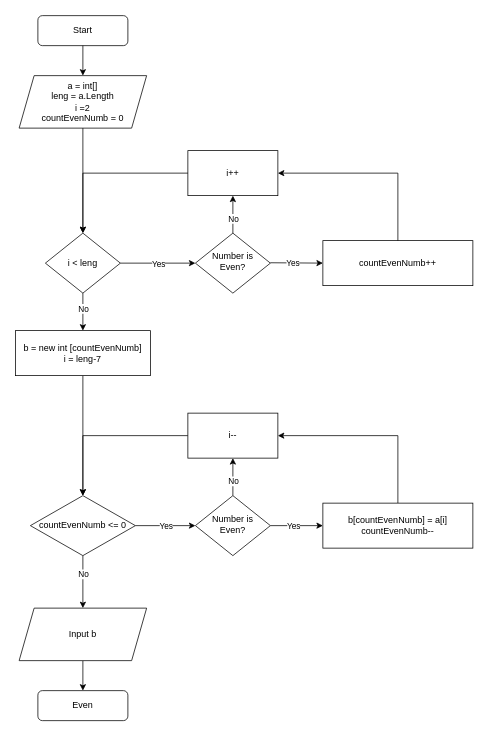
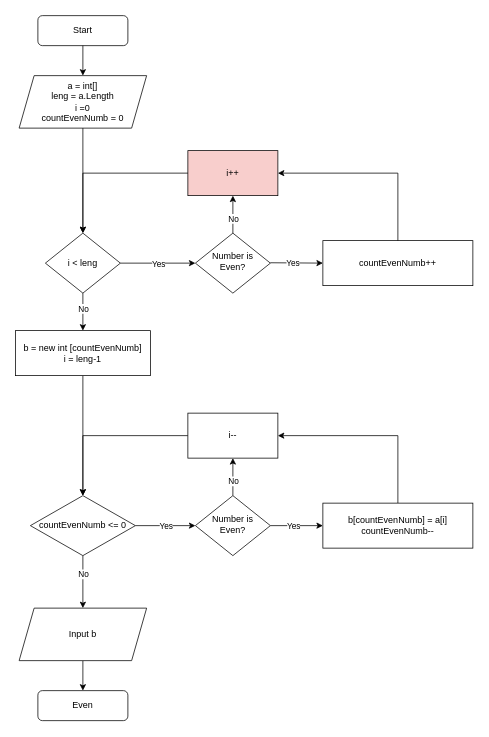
node "a = int[] leng = a.Length i =2 countEvenNumb = 0": label "a = int[] leng = a.Length i =2 countEvenNumb = 0" -> "a = int[] leng = a.Length i =0 countEvenNumb = 0"
node "i++": fillcolor #ffffff -> #f8cecc
node "b = new int [countEvenNumb] i = leng-7": label "b = new int [countEvenNumb] i = leng-7" -> "b = new int [countEvenNumb] i = leng-1"
